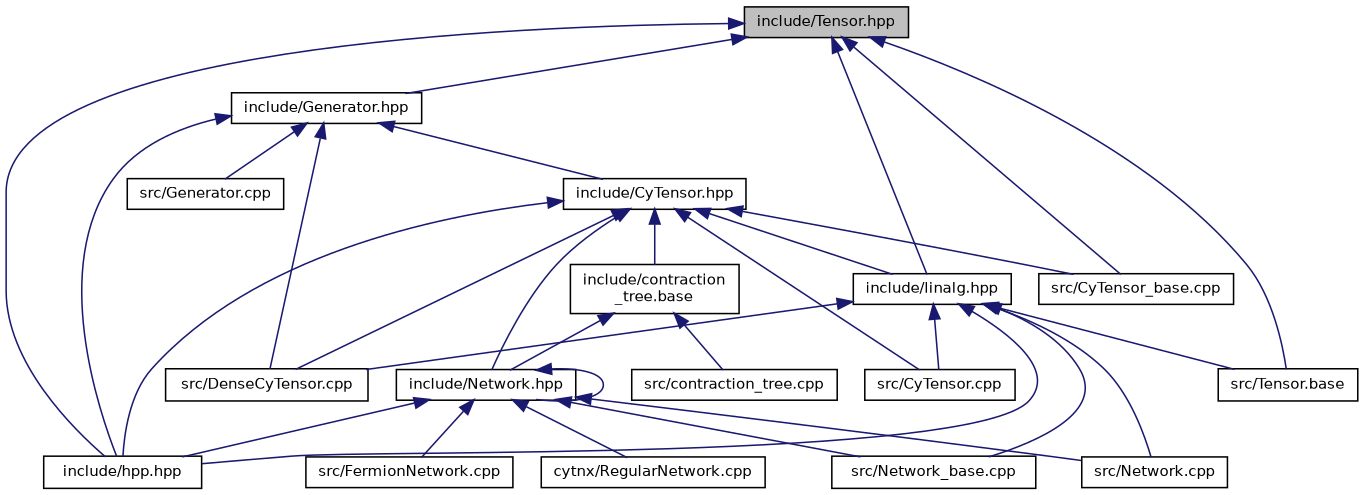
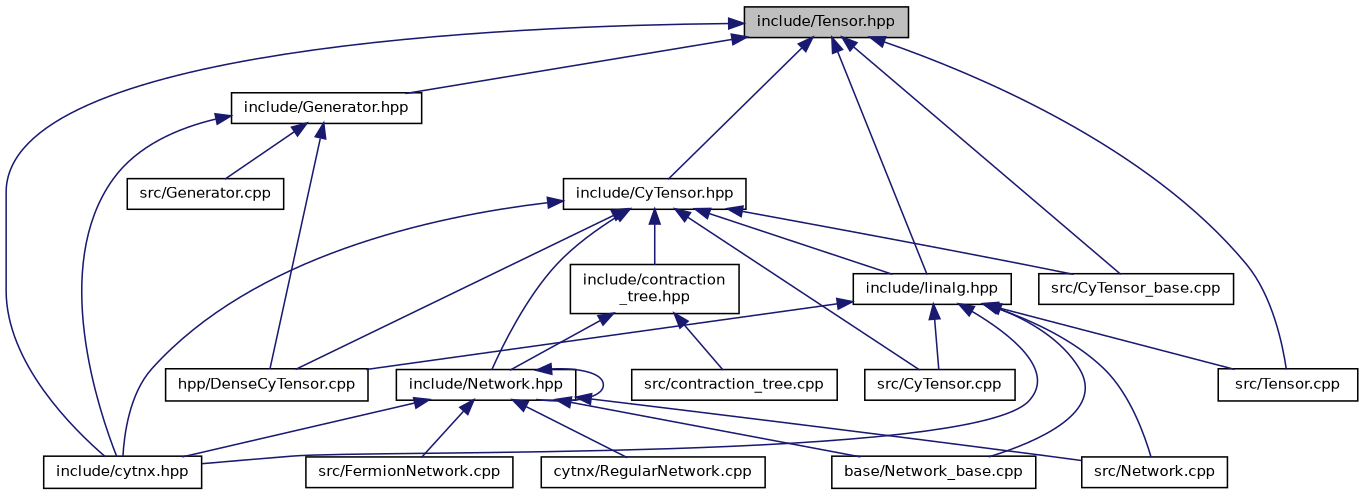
edge "include/CyTensor.hpp" -> "include/Generator.hpp": now "include/CyTensor.hpp" -> "include/Tensor.hpp"
node "include/contraction _tree.base": label "include/contraction _tree.base" -> "include/contraction _tree.hpp"
node "src/DenseCyTensor.cpp": label "src/DenseCyTensor.cpp" -> "hpp/DenseCyTensor.cpp"
node "src/Tensor.base": label "src/Tensor.base" -> "src/Tensor.cpp"
node "include/hpp.hpp": label "include/hpp.hpp" -> "include/cytnx.hpp"
node "src/Network_base.cpp": label "src/Network_base.cpp" -> "base/Network_base.cpp"
